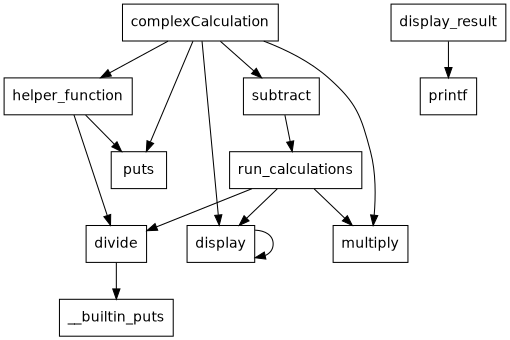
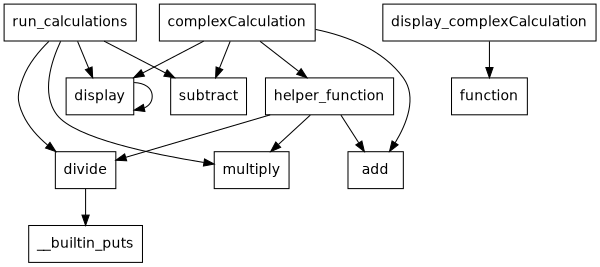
node "display_result": label "display_result" -> "display_complexCalculation"
node "printf": label "printf" -> "function"
edge "complexCalculation" -> "multiply": now "helper_function" -> "multiply"
edge "subtract" -> "run_calculations": reversed
node "puts": label "puts" -> "add"
